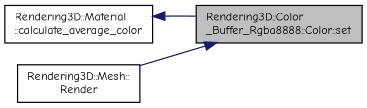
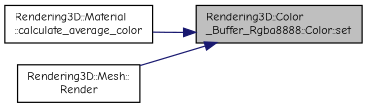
edge "Rendering3D::Color _Buffer_Rgba8888::Color::set" -> "Rendering3D::Material ::calculate_average_color": reversed
